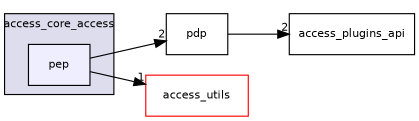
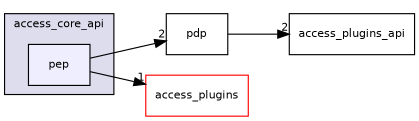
cluster "access_core_access": label "access_core_access" -> "access_core_api"
node "access_utils": label "access_utils" -> "access_plugins"
